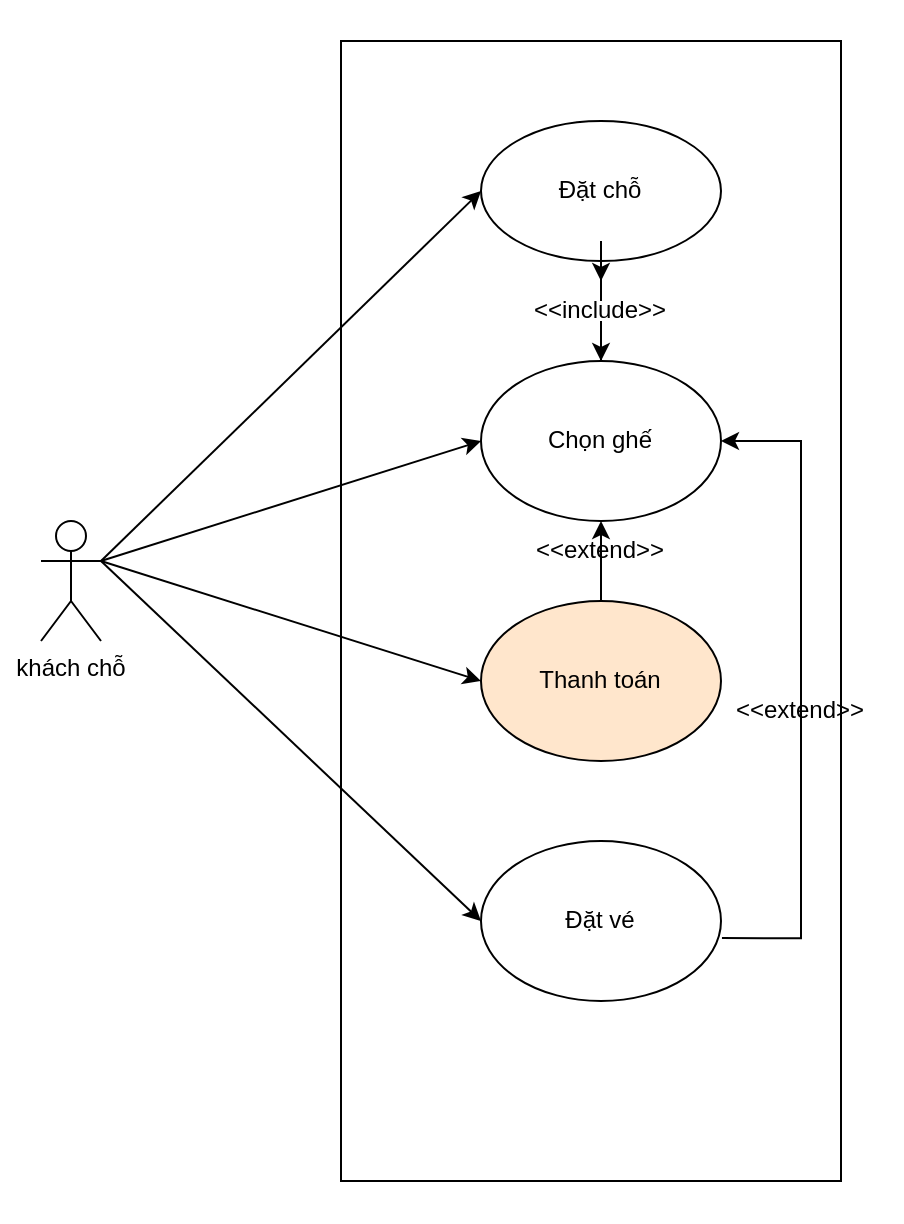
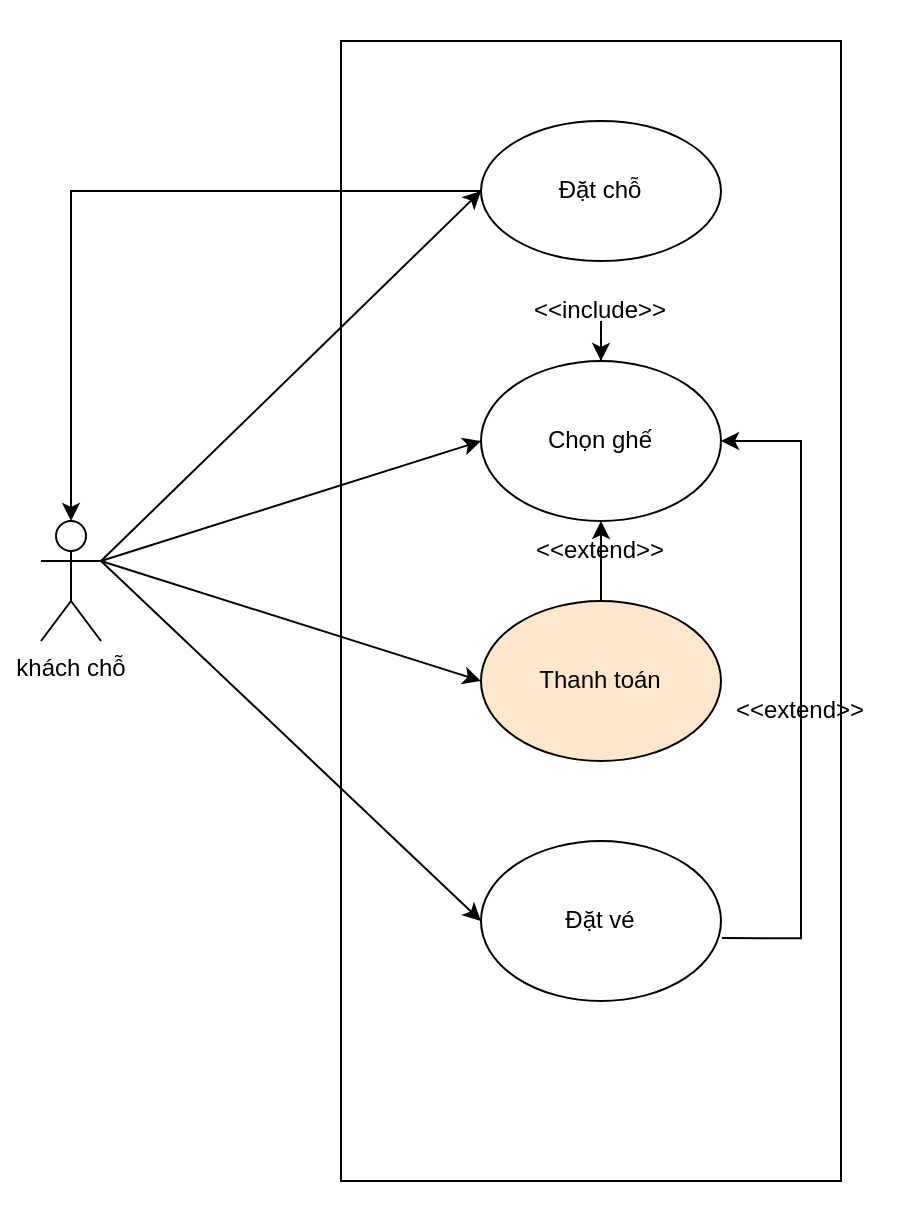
edge "Đặt chỗ" -> "<<include>>": now "Đặt chỗ" -> "khách chỗ"
